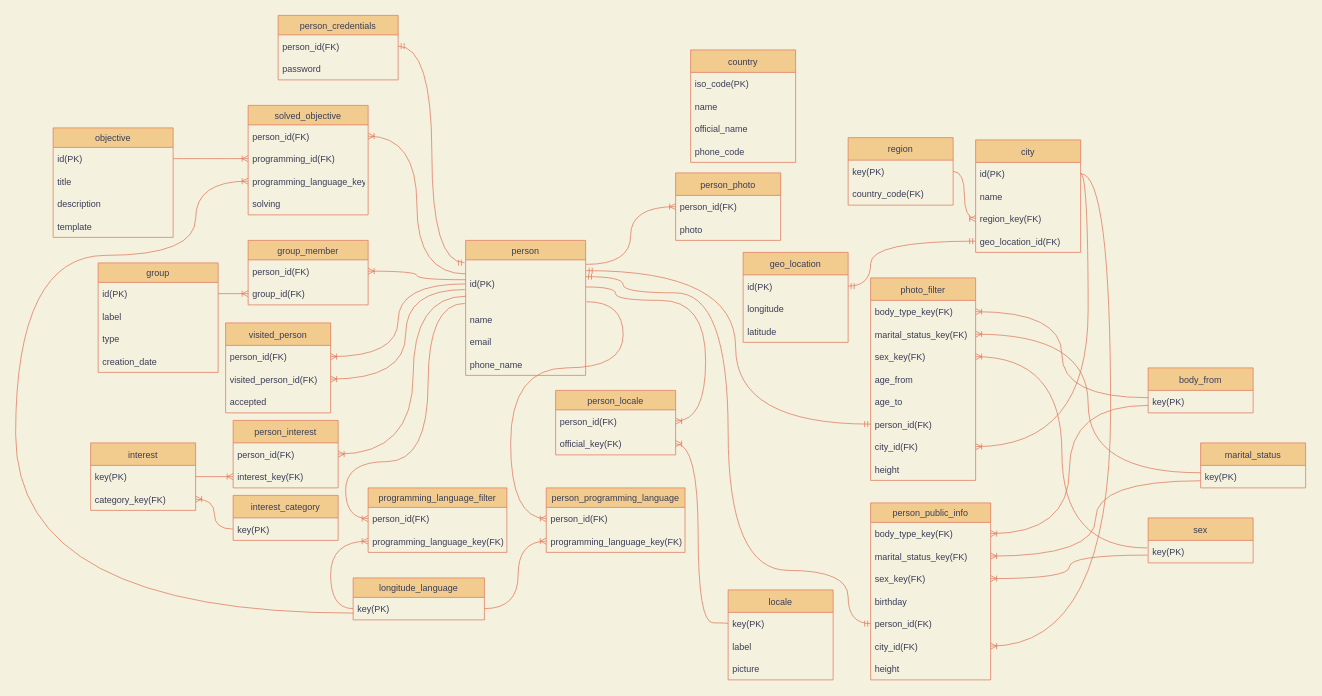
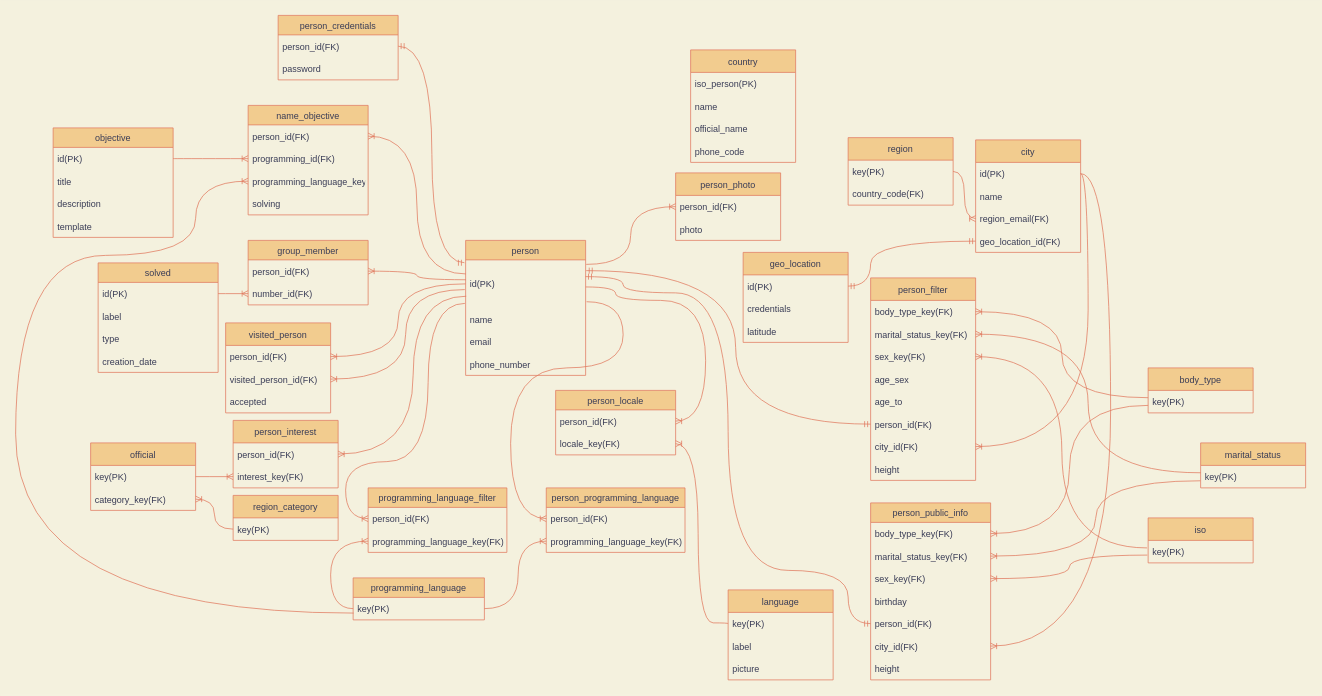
node "iso_code(PK)": label "iso_code(PK)" -> "iso_person(PK)"
node "solved_objective": label "solved_objective" -> "name_objective"
node "region_key(FK)": label "region_key(FK)" -> "region_email(FK)"
node "group": label "group" -> "solved"
node "photo_filter": label "photo_filter" -> "person_filter"
node "group_id(FK)": label "group_id(FK)" -> "number_id(FK)"
node "longitude": label "longitude" -> "credentials"
node "phone_name": label "phone_name" -> "phone_number"
node "age_from": label "age_from" -> "age_sex"
node "body_from": label "body_from" -> "body_type"
node "official_key(FK)": label "official_key(FK)" -> "locale_key(FK)"
node "interest": label "interest" -> "official"
node "interest_category": label "interest_category" -> "region_category"
node "sex": label "sex" -> "iso"
node "longitude_language": label "longitude_language" -> "programming_language"
node "locale": label "locale" -> "language"
